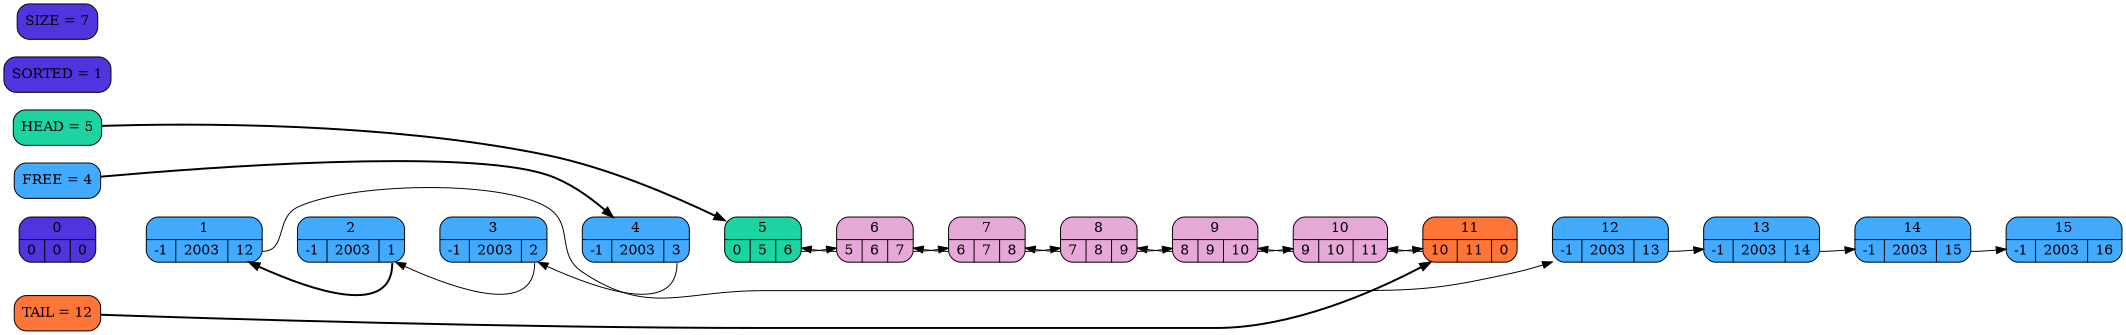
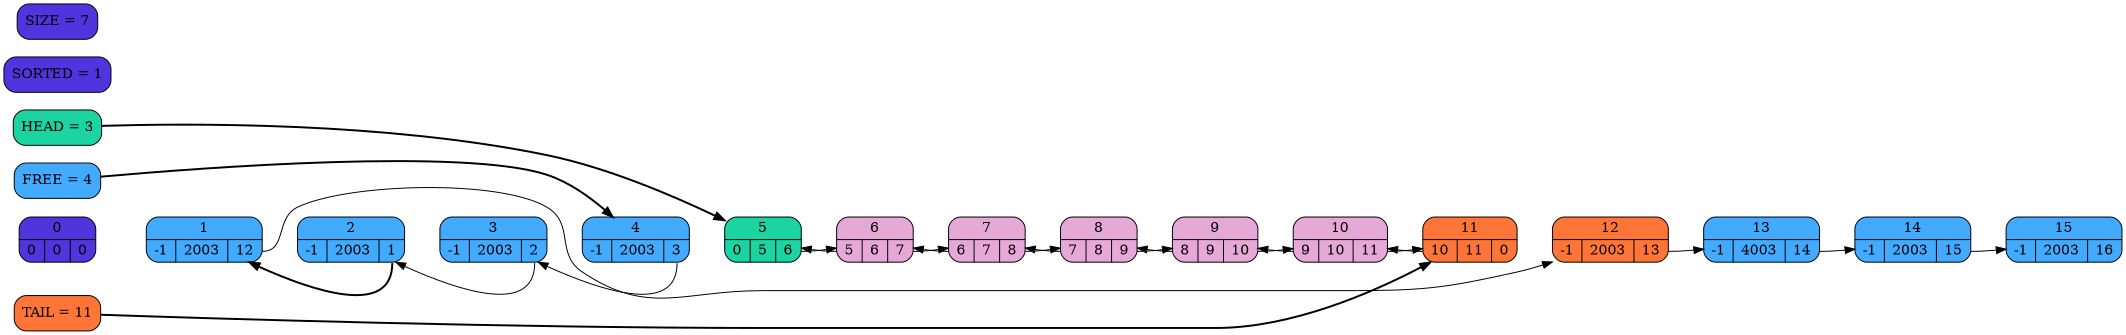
node "HEAD = 5": label "HEAD = 5" -> "HEAD = 3"
node "12": fillcolor #42aaff -> #ff7538
node "13": text "2003" -> "4003"
node "TAIL = 12": label "TAIL = 12" -> "TAIL = 11"
